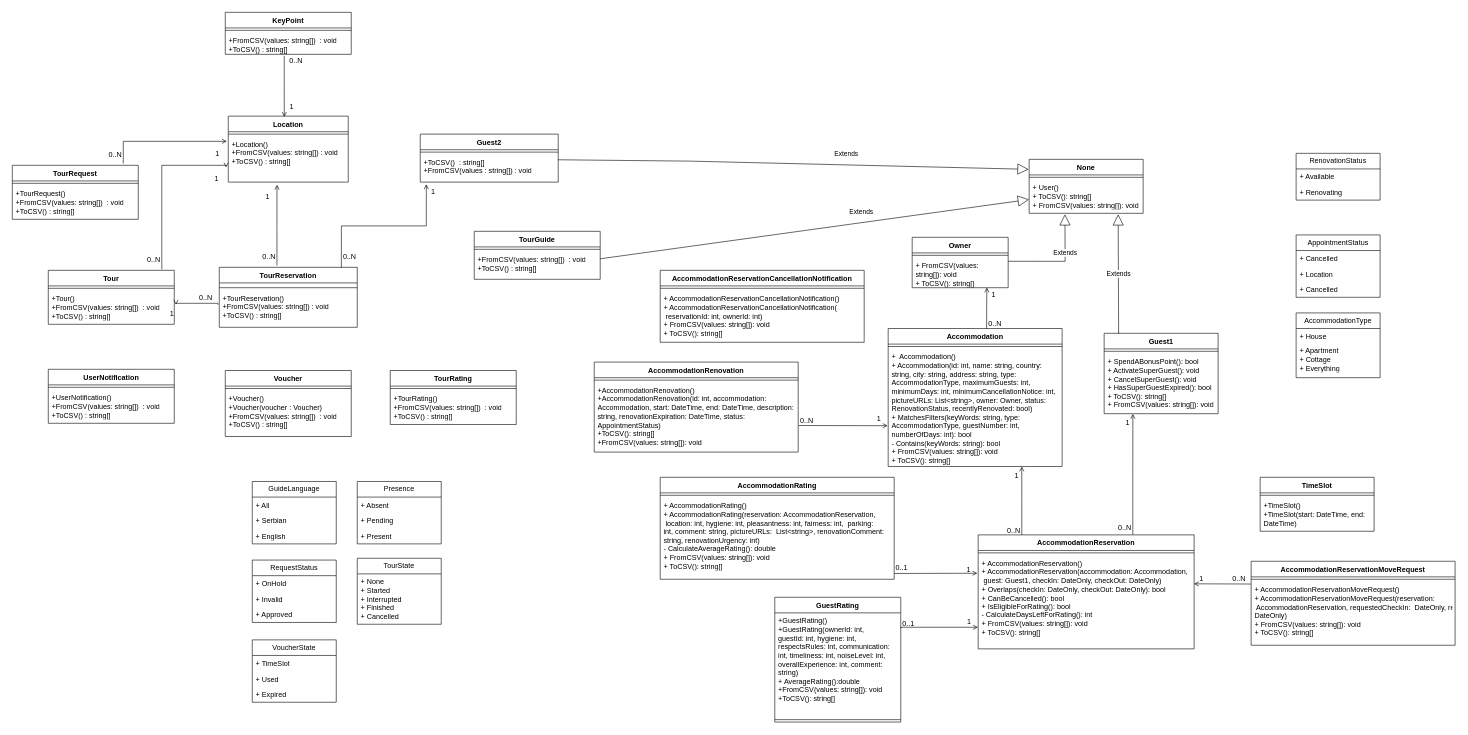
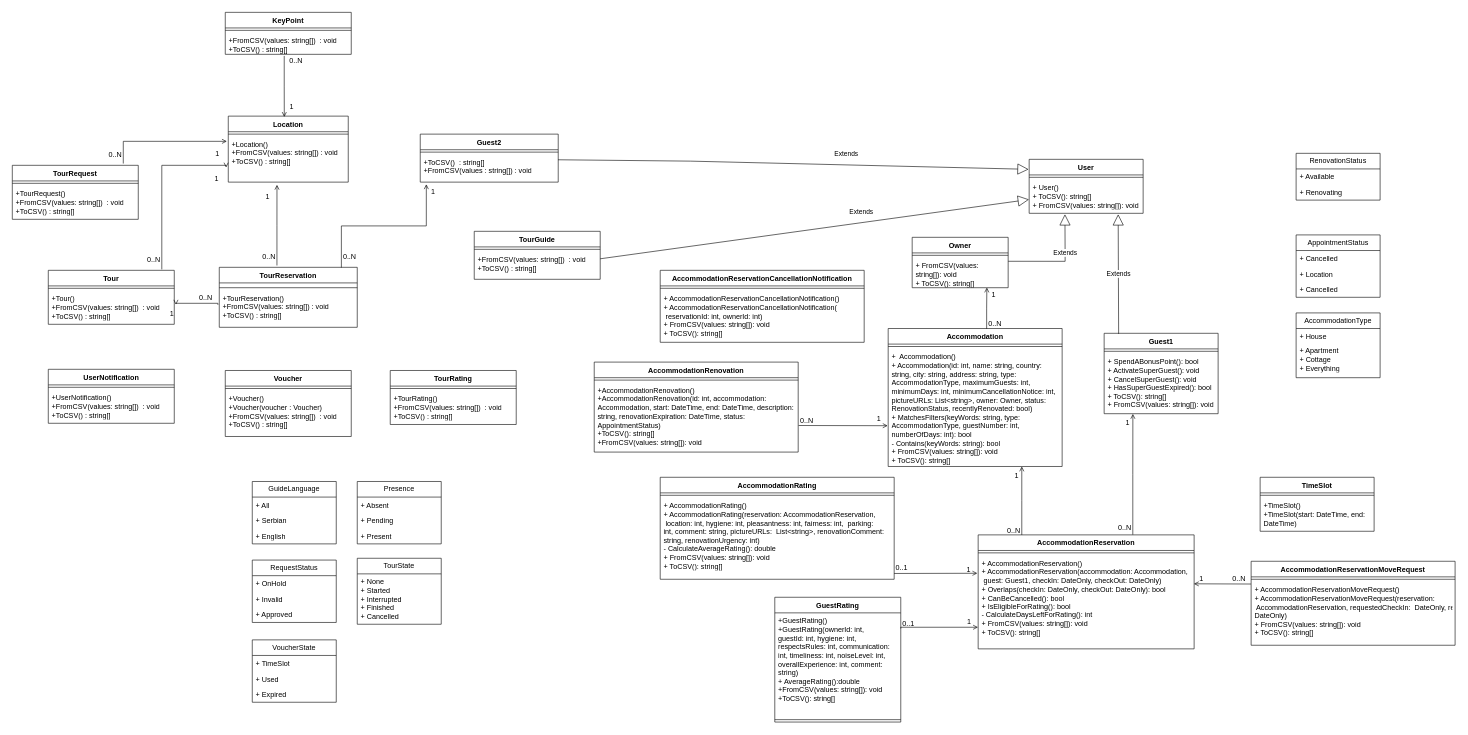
node "None": label "None" -> "User"
